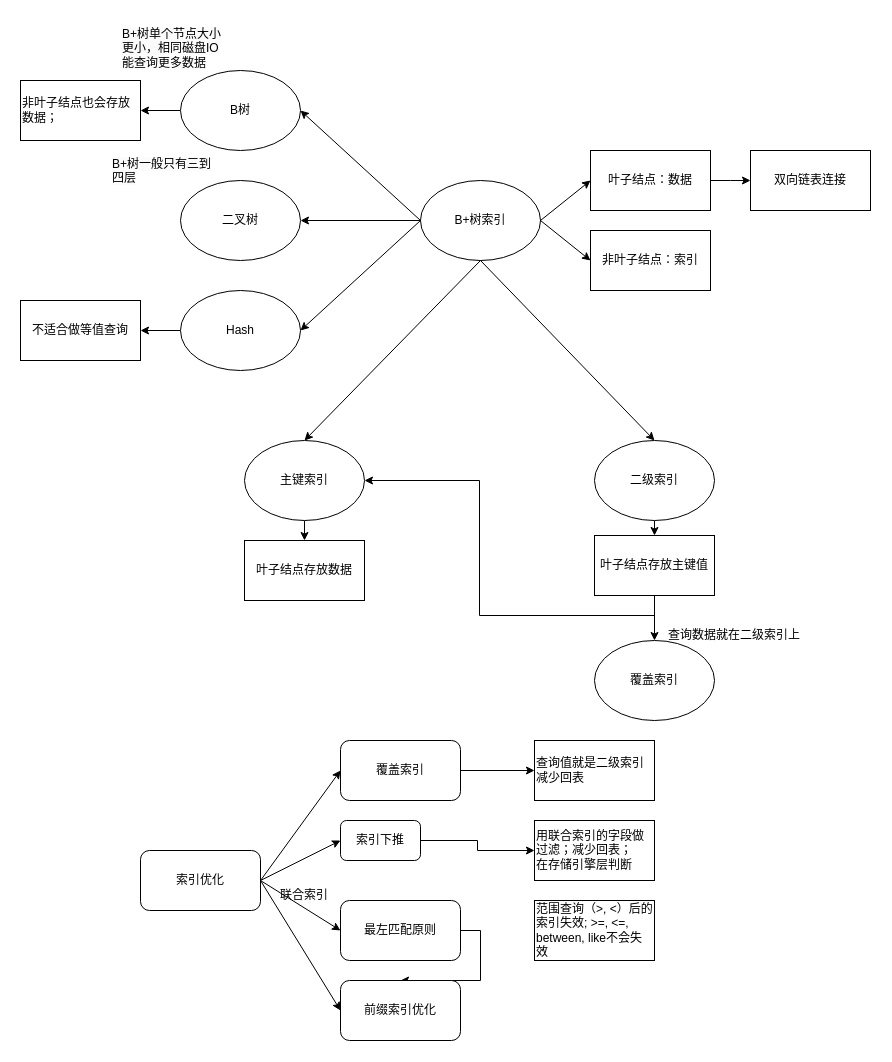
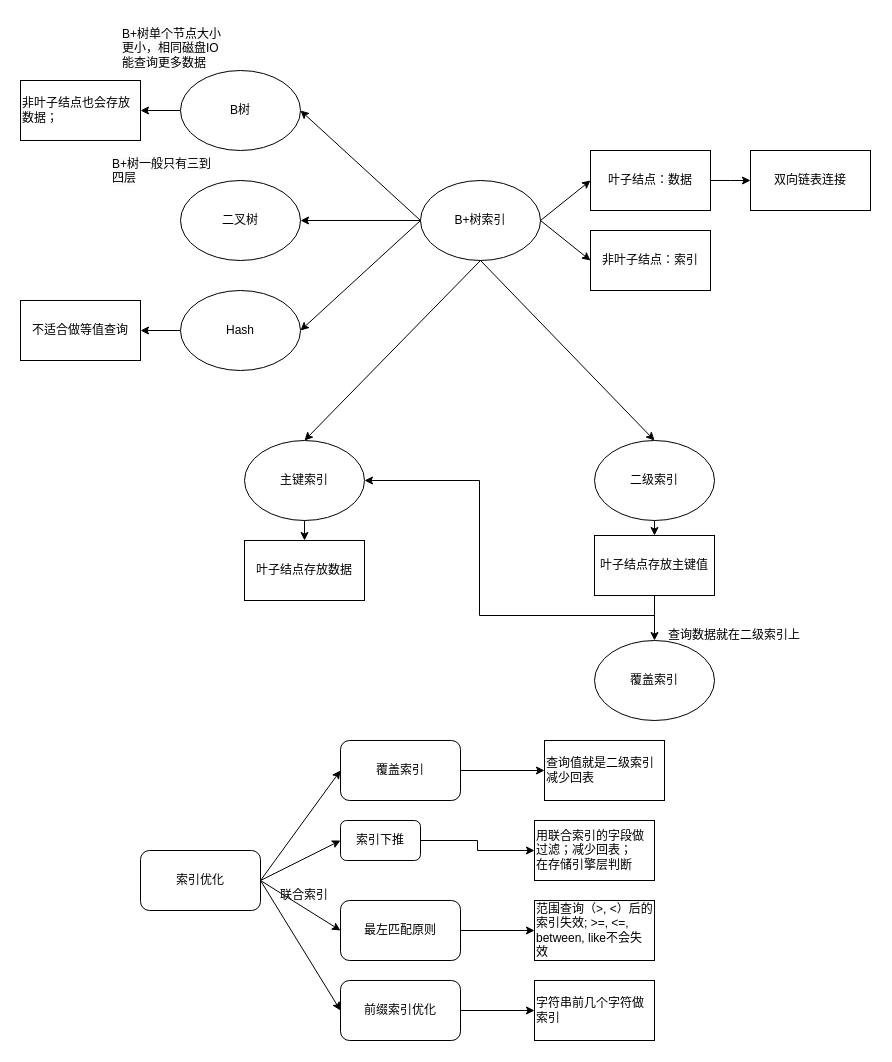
node "查询值就是二级索引 减少回表": moved (595, 771) -> (605, 771)
edge "最左匹配原则" -> "前缀索引优化": now "最左匹配原则" -> "范围查询（>, <）后的索引失效; >=, <=, between, like不会失效"
edge "前缀索引优化" -> "字符串前几个字符做索引": added
node "字符串前几个字符做索引": added
